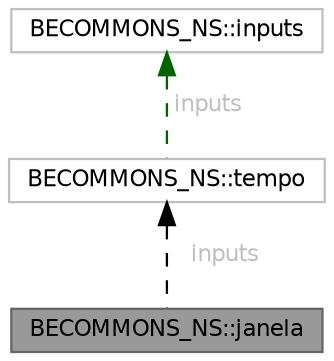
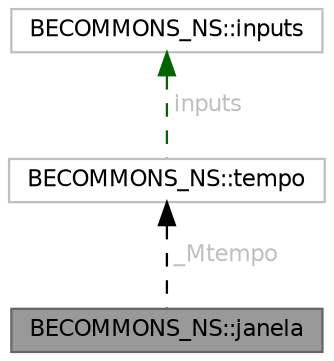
edge "BECOMMONS_NS::janela" -> "BECOMMONS_NS::tempo": label " inputs" -> " _Mtempo"
